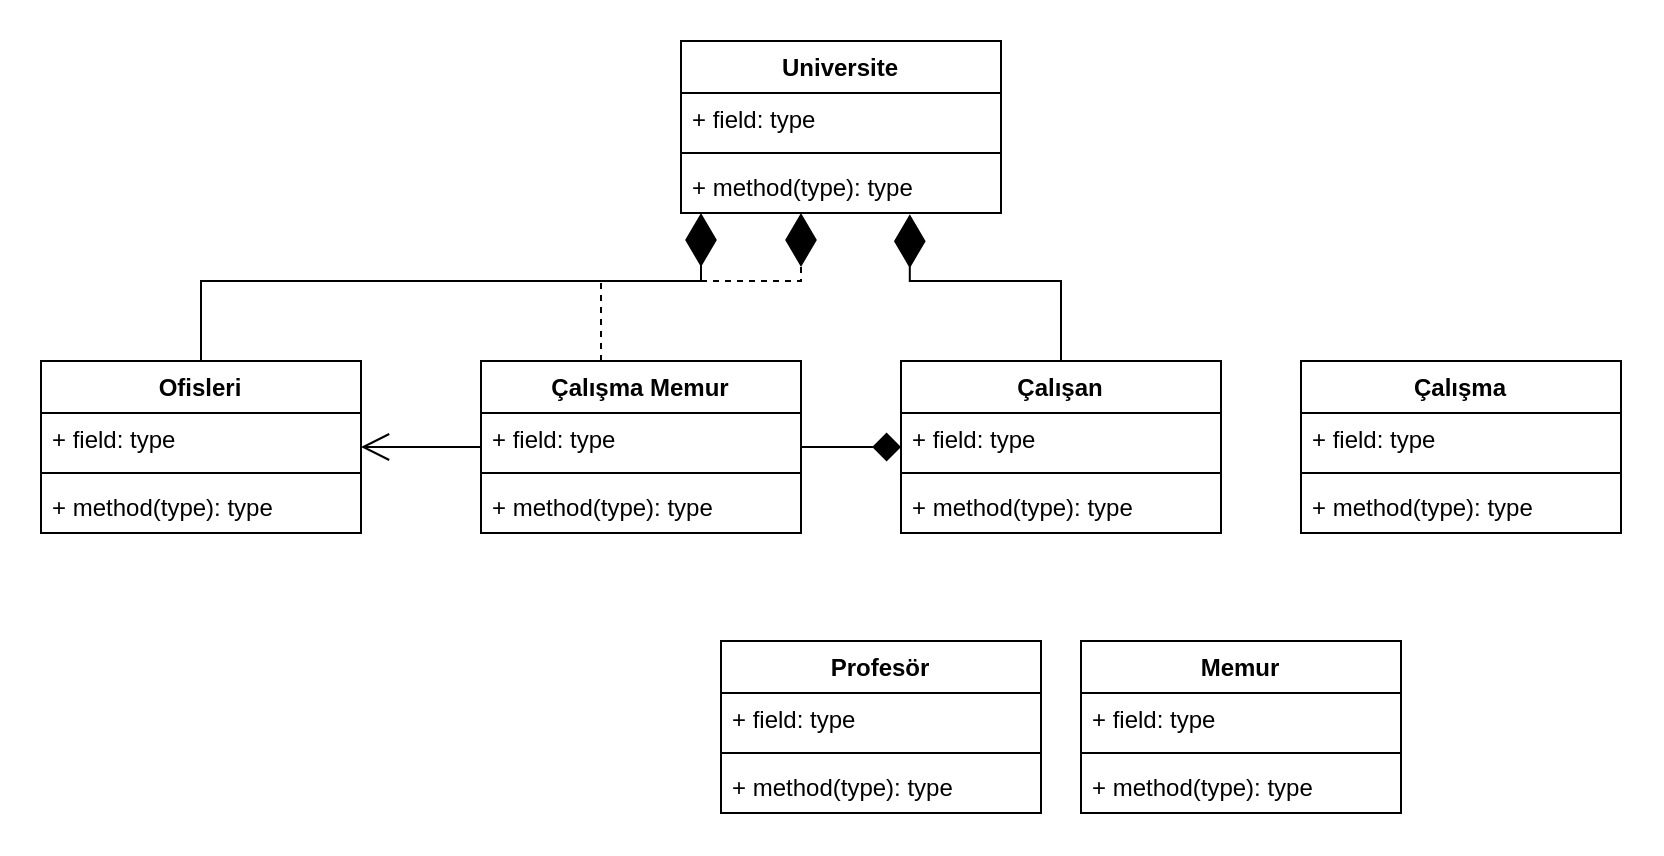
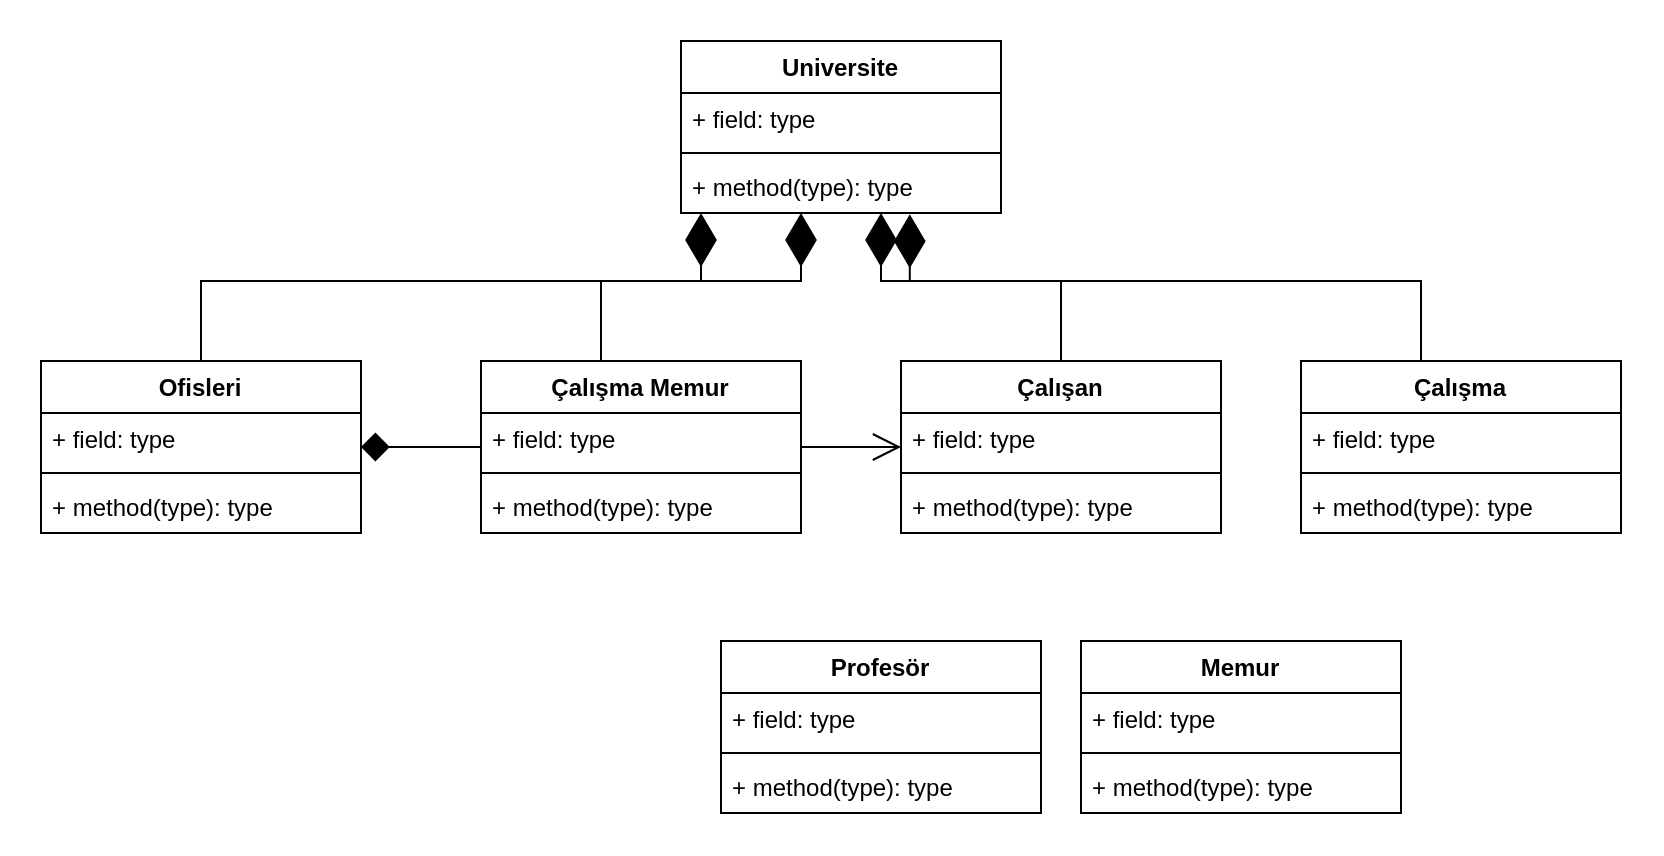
edge "Çalışma Memur" -> "Universite": style dashed -> solid
edge "Çalışma" -> "Universite": added
edge "Çalışma Memur" -> "Ofisleri": arrowhead open -> diamond
edge "Çalışma Memur" -> "Çalışan": arrowhead diamond -> open
